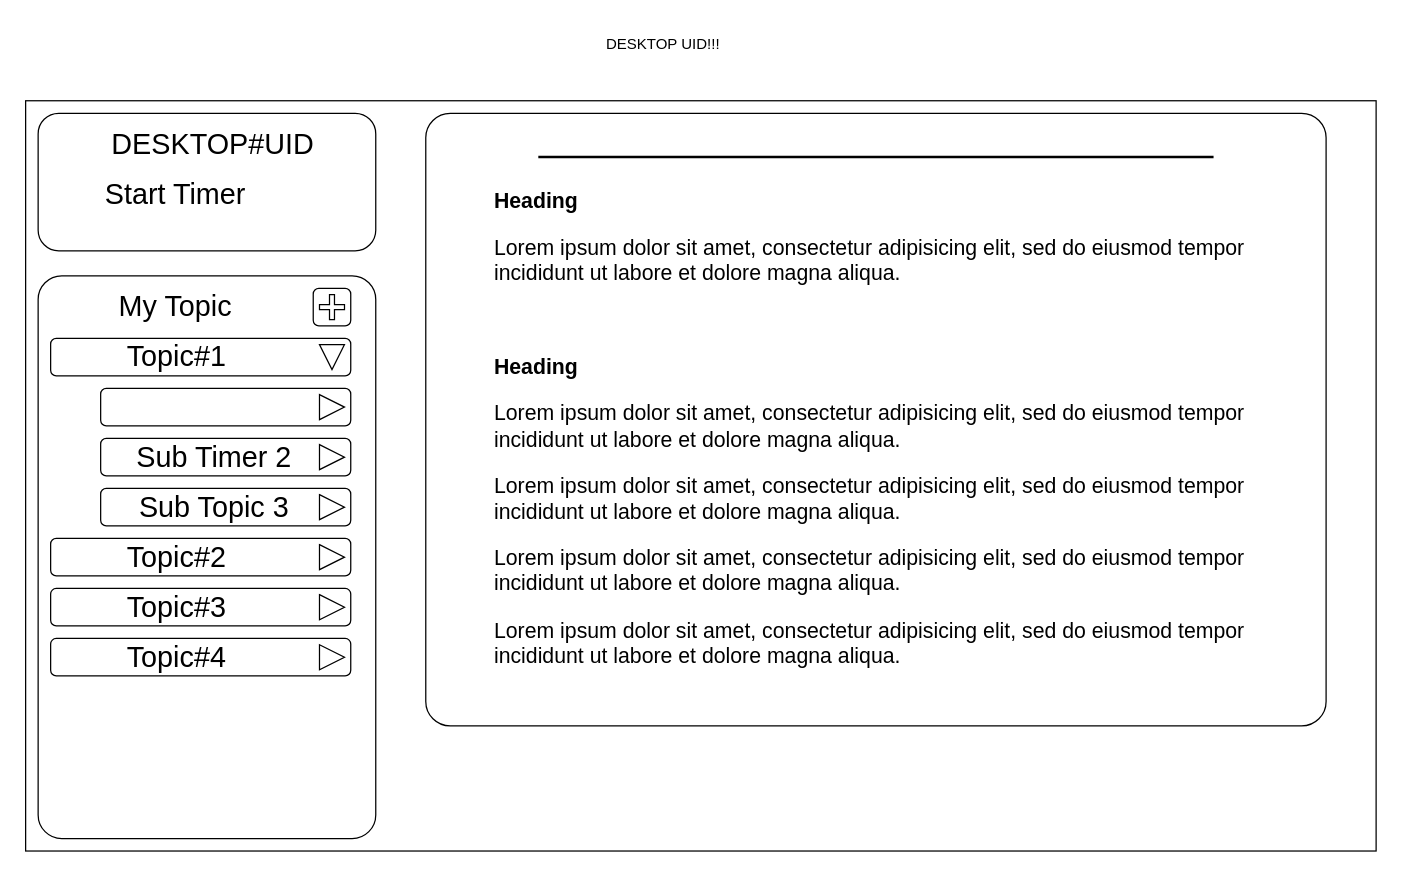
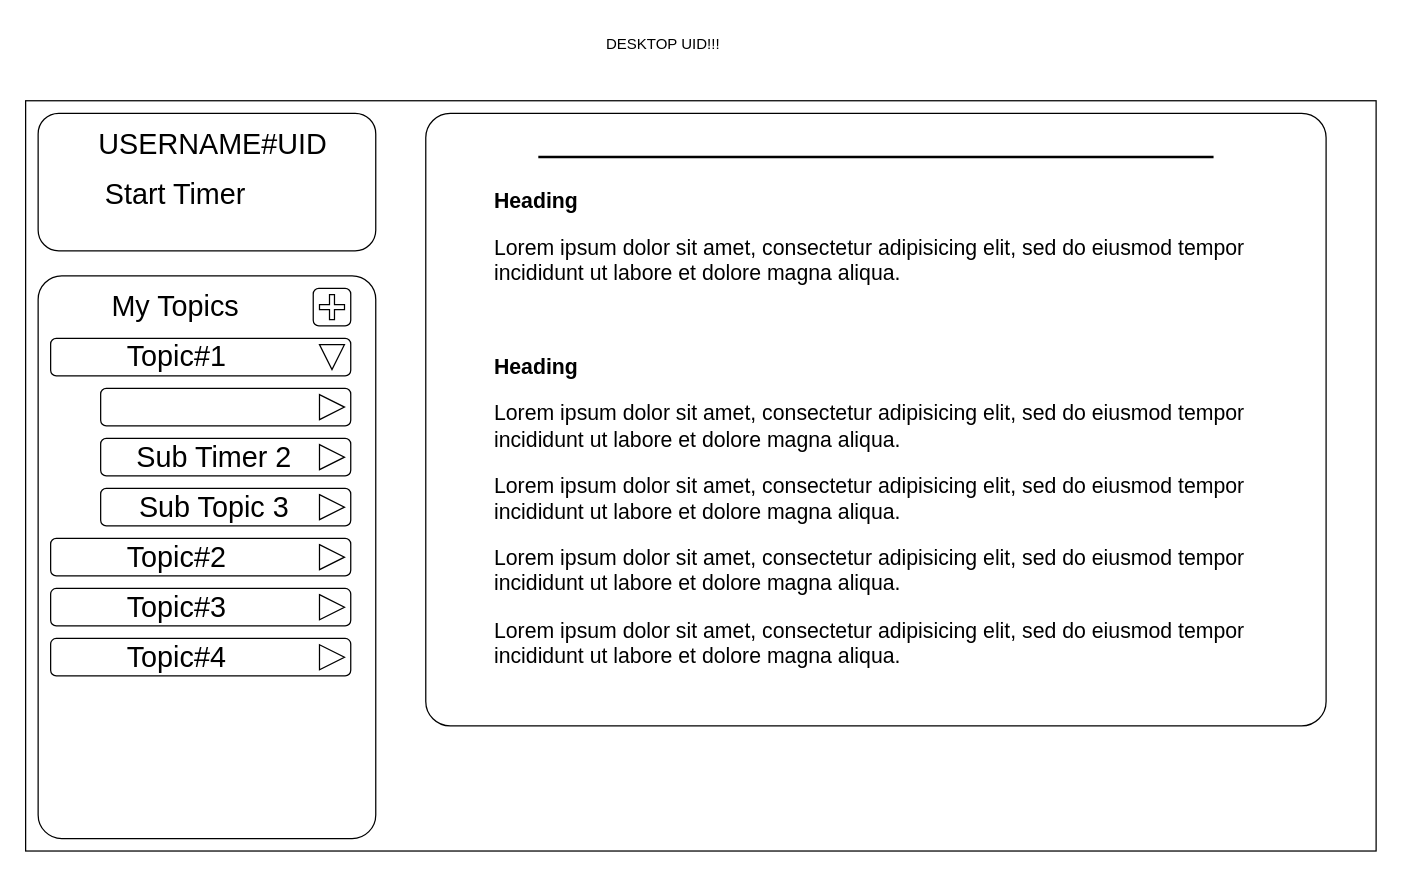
node "DESKTOP#UID": label "DESKTOP#UID" -> "USERNAME#UID"
node "My Topic": label "My Topic" -> "My Topics"
